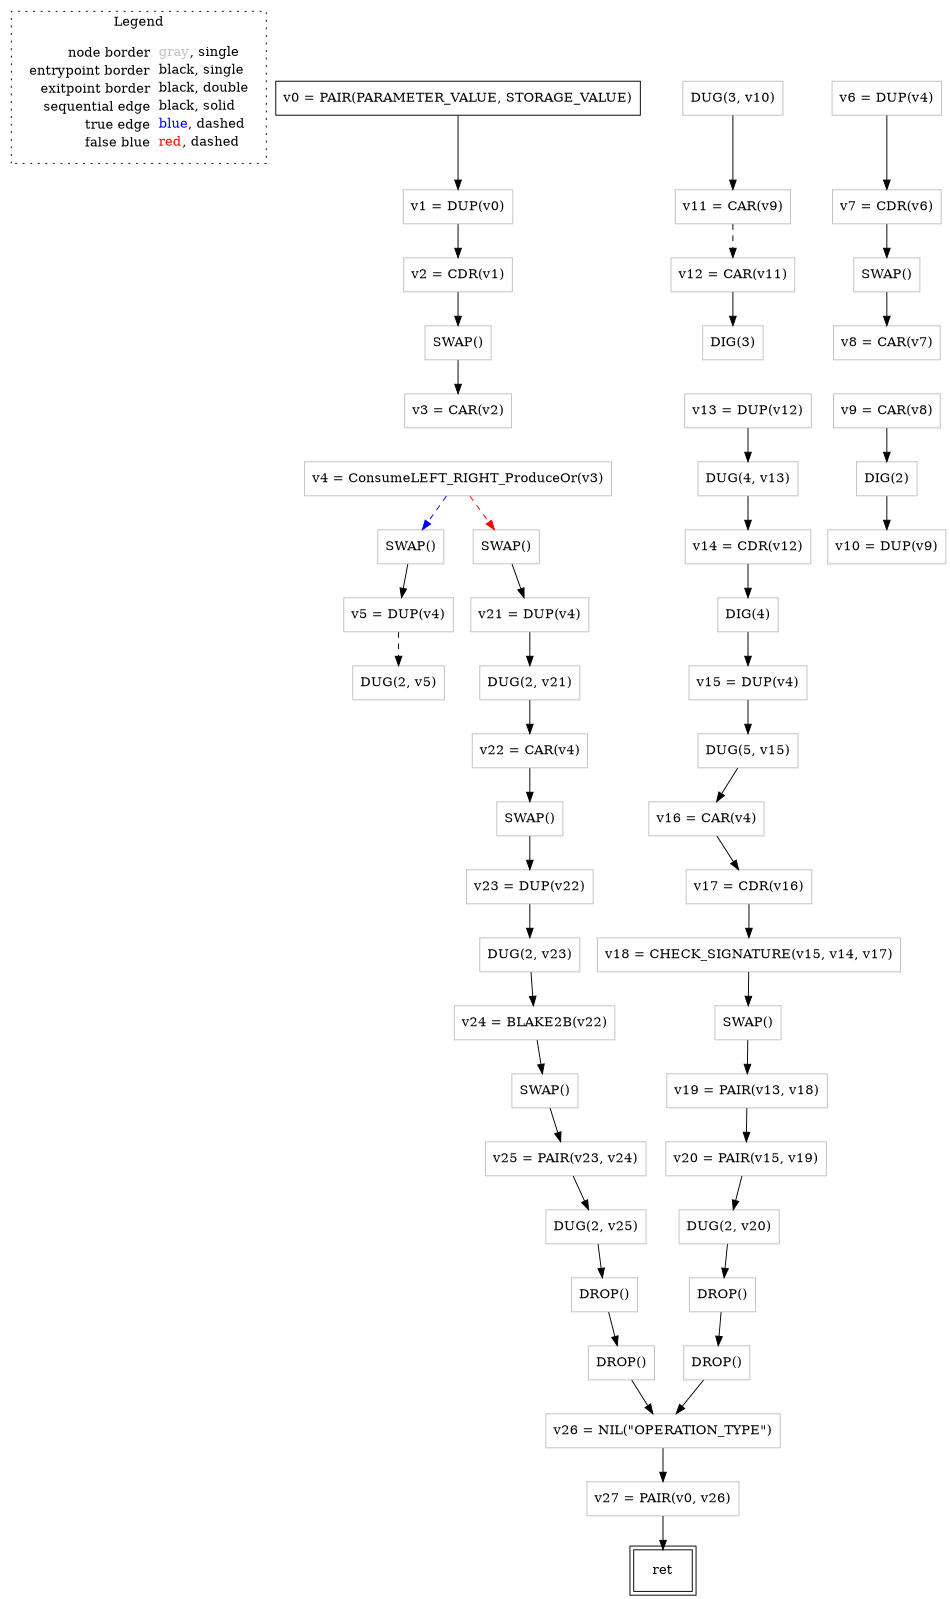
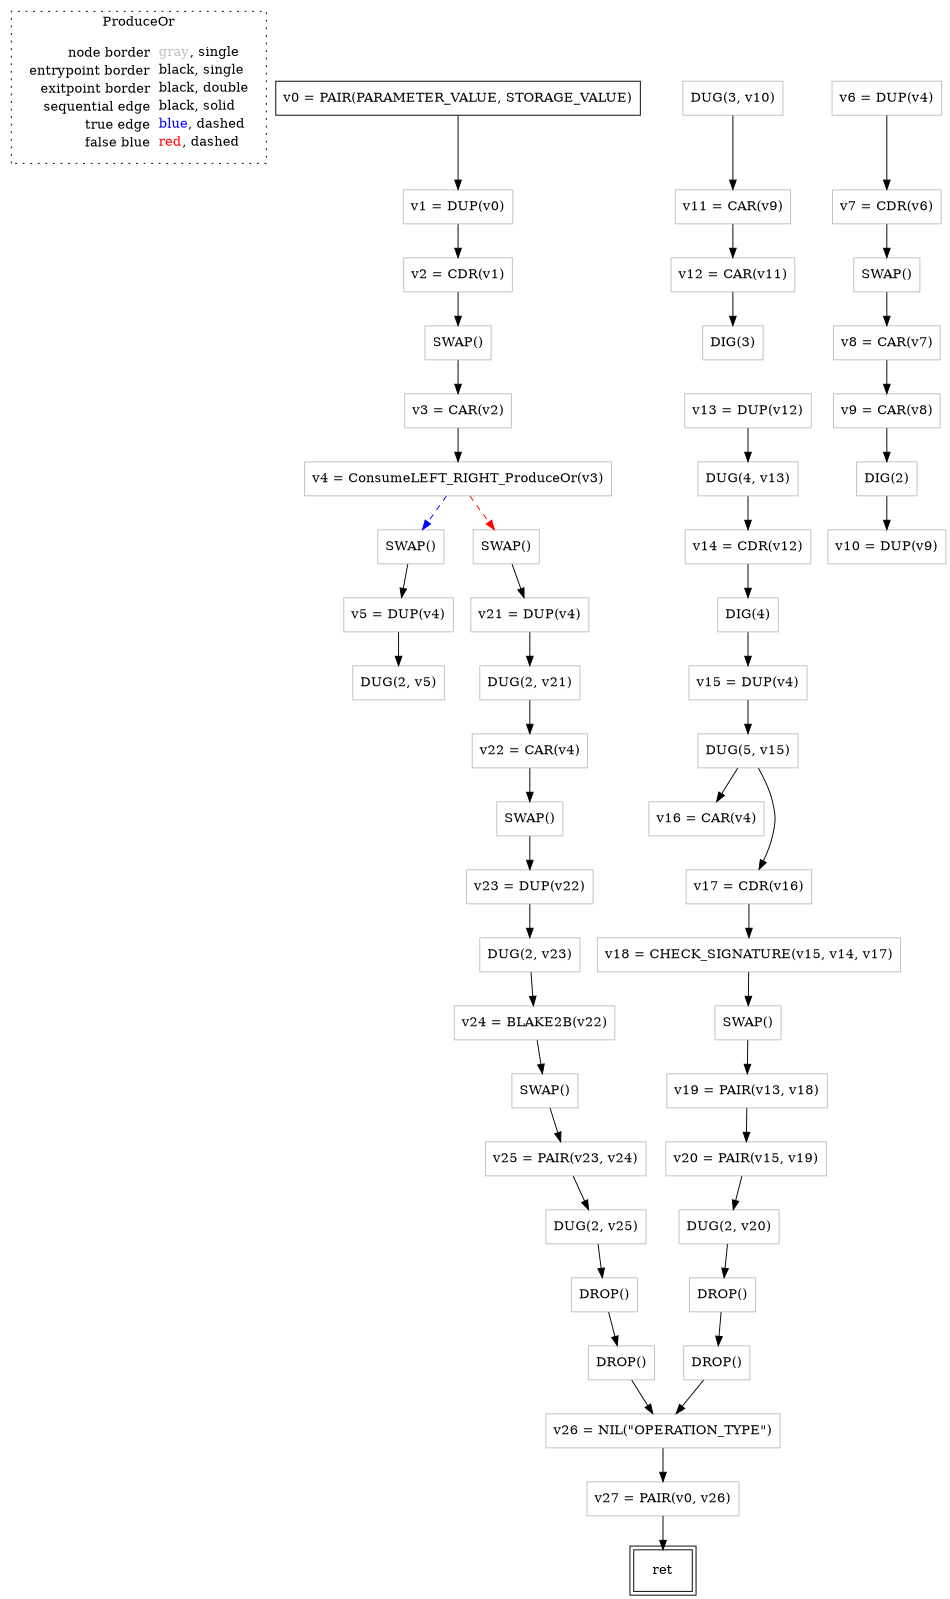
cluster "Legend": label "Legend" -> "ProduceOr"
edge "v11 = CAR(v9)" -> "v12 = CAR(v11)": style dashed -> solid
edge "v8 = CAR(v7)" -> "v9 = CAR(v8)": added
edge "v3 = CAR(v2)" -> "v4 = ConsumeLEFT_RIGHT_ProduceOr(v3)": added
edge "v5 = DUP(v4)" -> "DUG(2, v5)": style dashed -> solid
edge "v16 = CAR(v4)" -> "v17 = CDR(v16)": now "DUG(5, v15)" -> "v17 = CDR(v16)"
